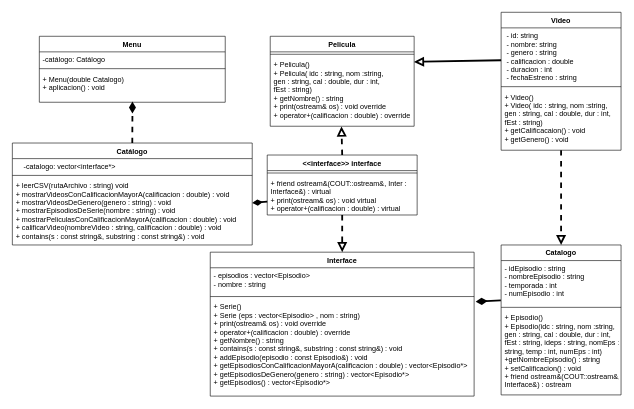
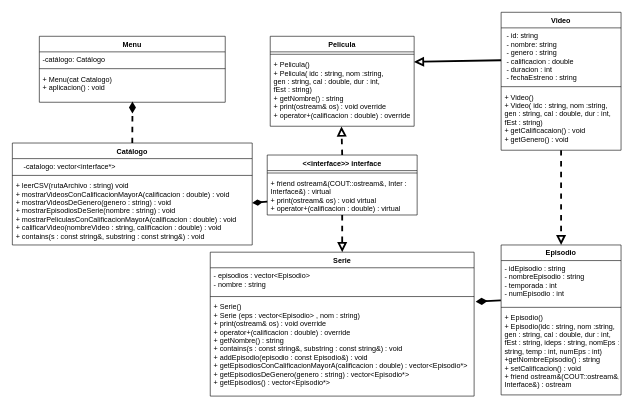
node "+ Menu(double Catalogo) + aplicacion() : void": label "+ Menu(double Catalogo) + aplicacion() : void" -> "+ Menu(cat Catalogo) + aplicacion() : void"
node "Catalogo": label "Catalogo" -> "Episodio"
node "Interface": label "Interface" -> "Serie"
